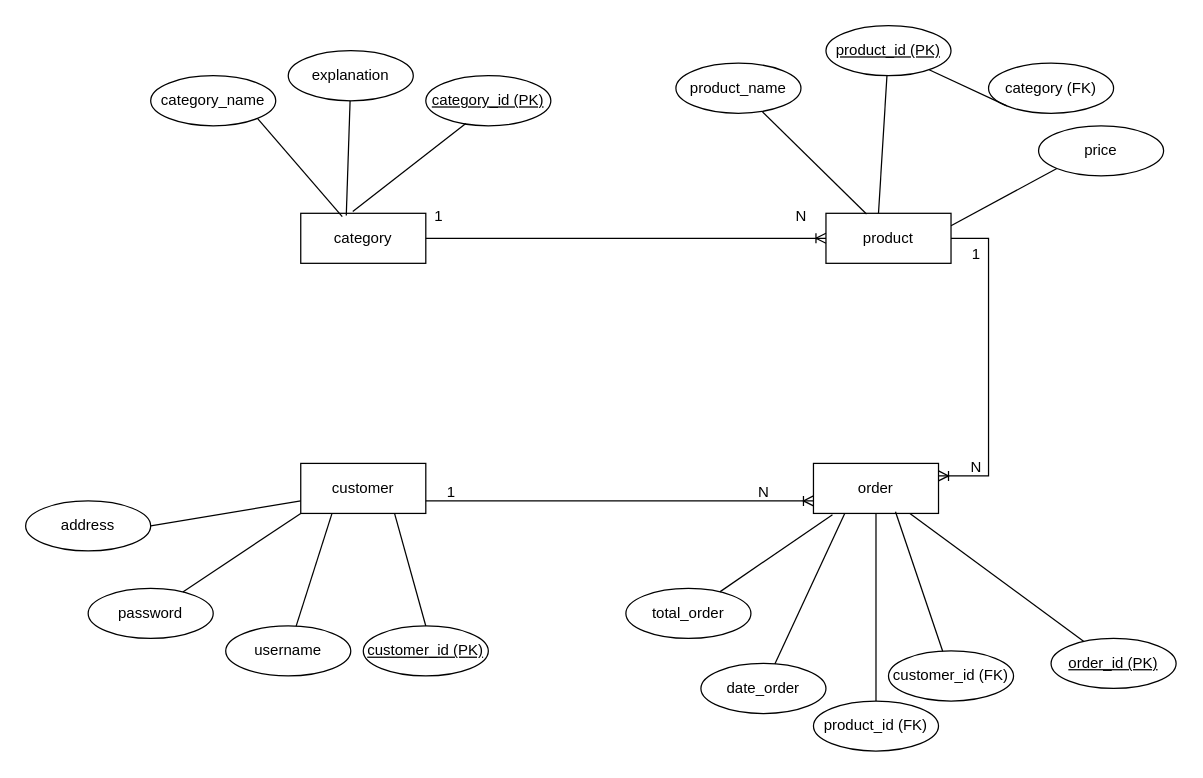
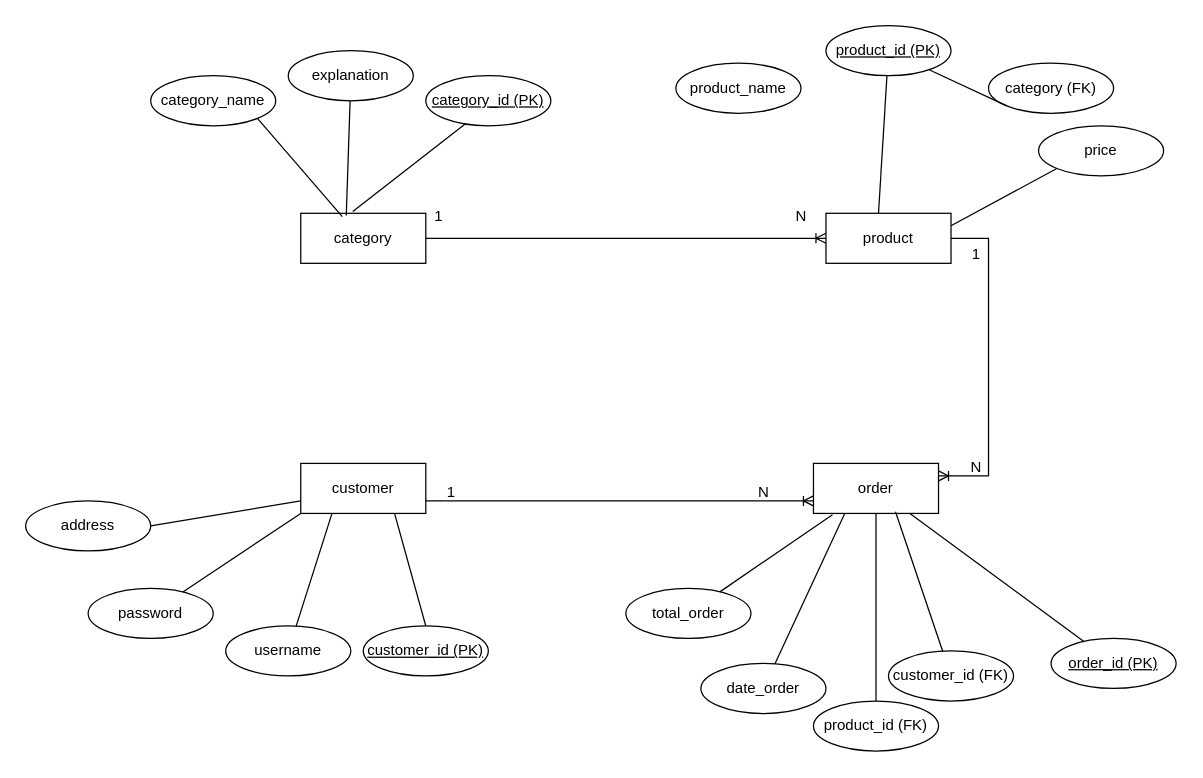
edge "product_name" -- "product": removed
